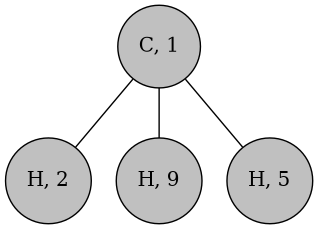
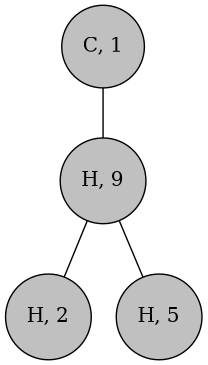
edge "C, 1" -- "H, 2": now "H, 9" -- "H, 2"
edge "C, 1" -- "H, 5": now "H, 9" -- "H, 5"
